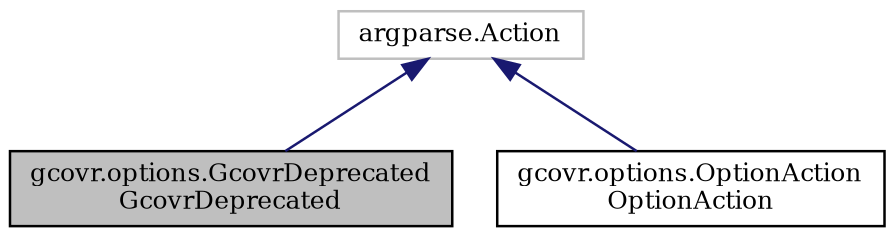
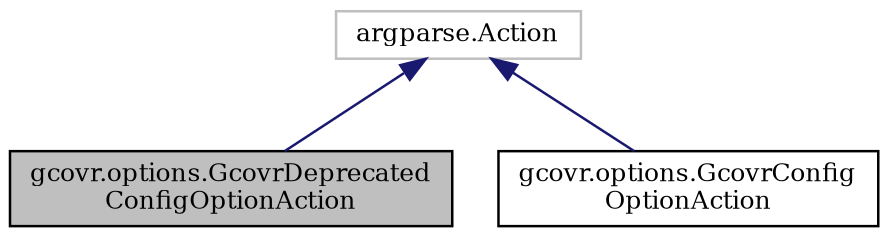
node "gcovr.options.GcovrDeprecated GcovrDeprecated": label "gcovr.options.GcovrDeprecated GcovrDeprecated" -> "gcovr.options.GcovrDeprecated ConfigOptionAction"
node "gcovr.options.OptionAction OptionAction": label "gcovr.options.OptionAction OptionAction" -> "gcovr.options.GcovrConfig OptionAction"
